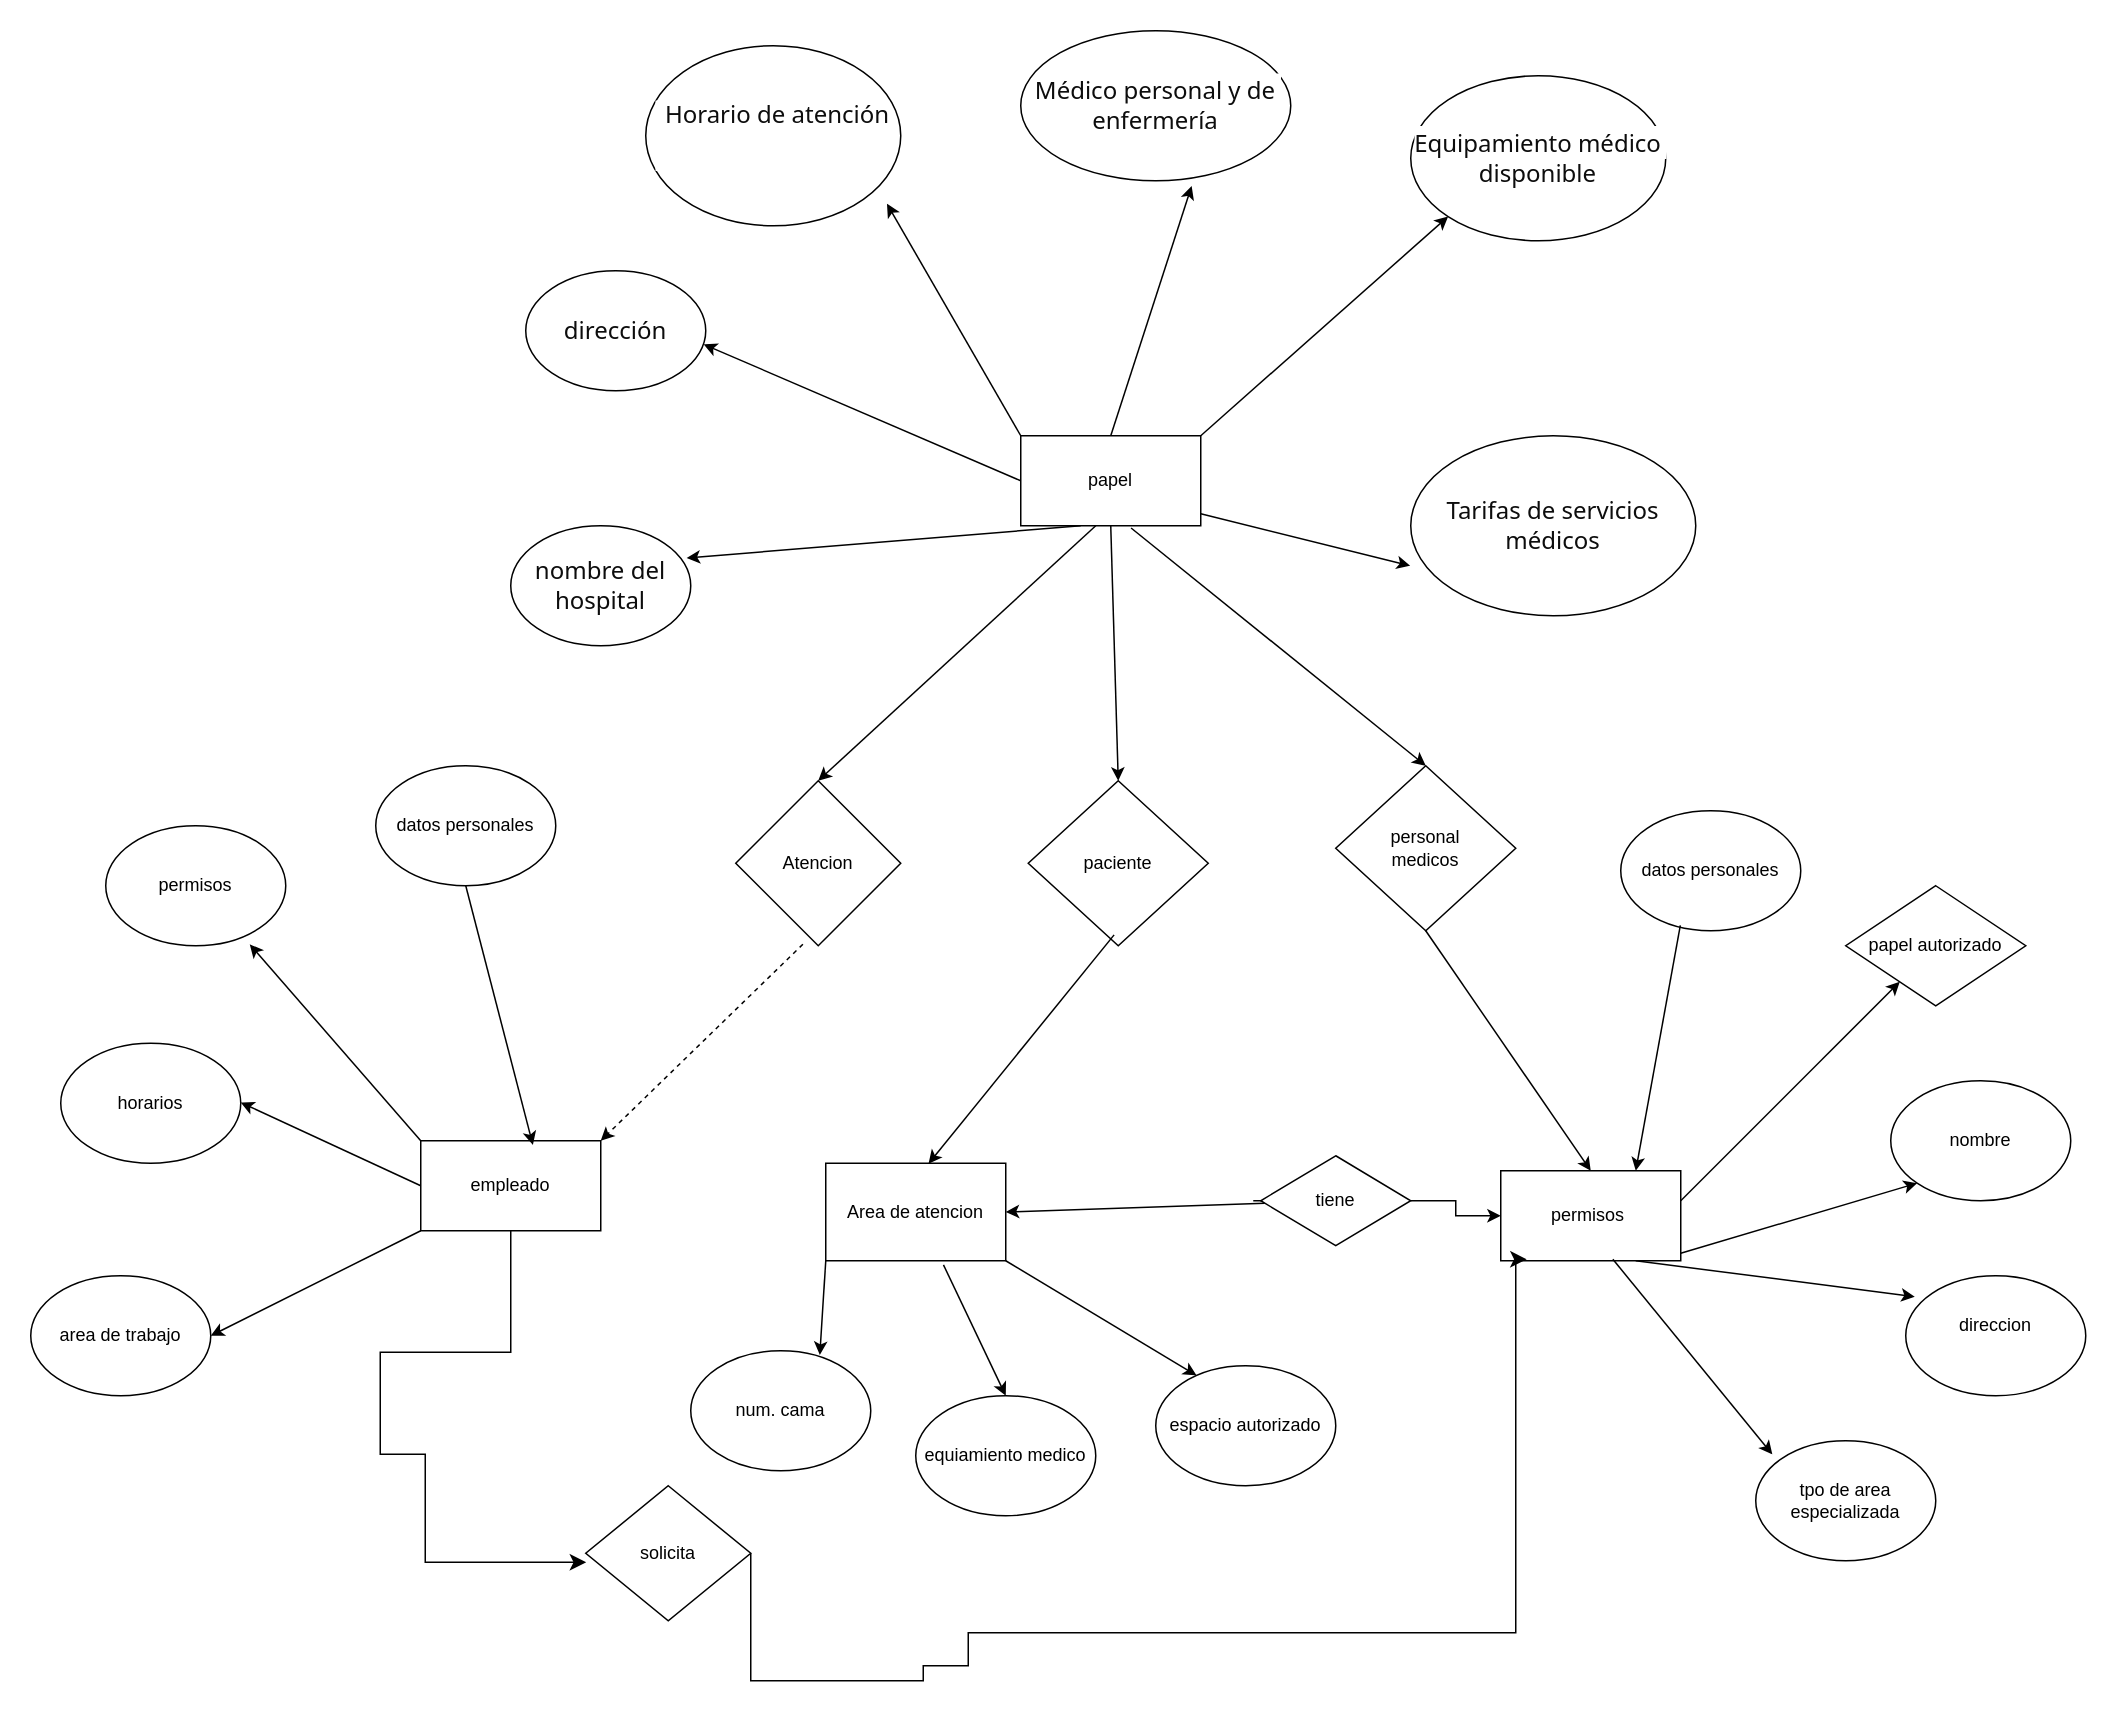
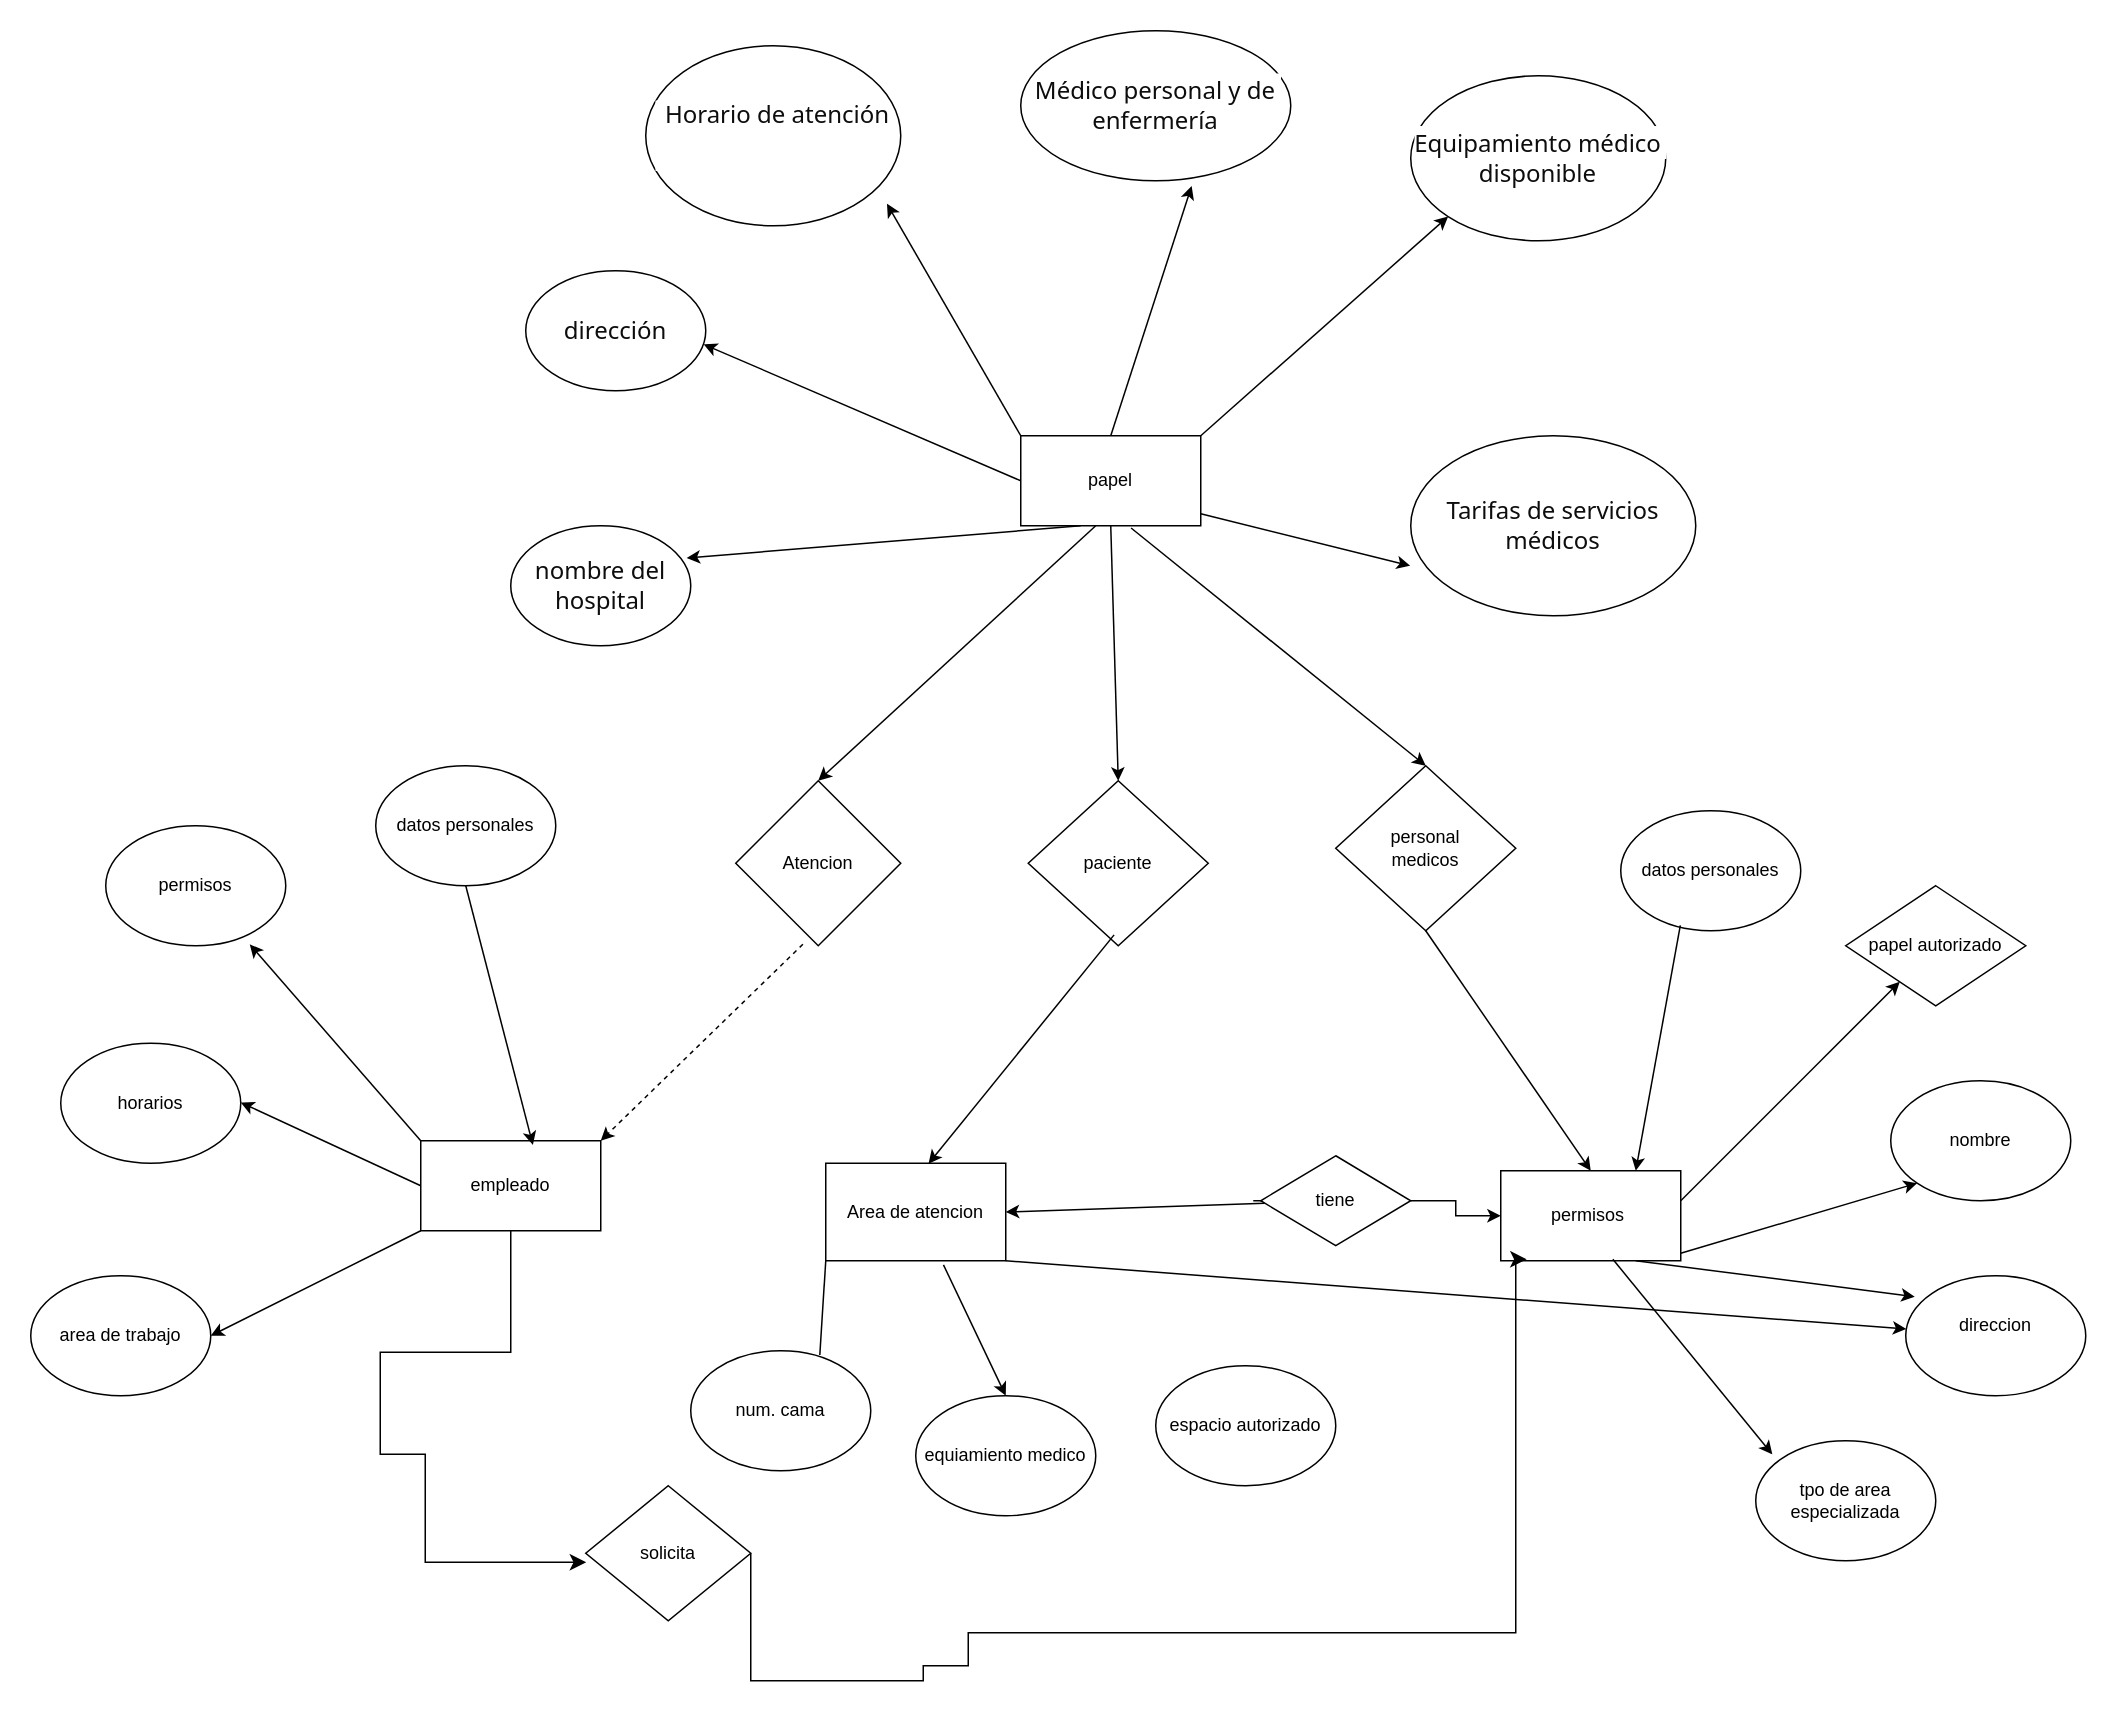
edge "Area de atencion" -> "espacio autorizado": now "Area de atencion" -> "direccion"
edge "Area de atencion" -> "num. cama": arrowhead classic -> none
